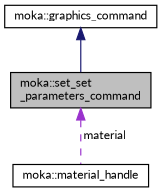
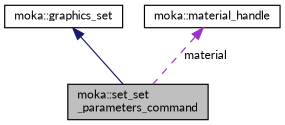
node "moka::graphics_command": label "moka::graphics_command" -> "moka::graphics_set"
edge "moka::material_handle" -> "moka::set_set _parameters_command": reversed
